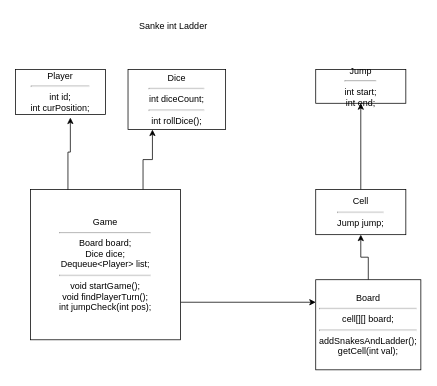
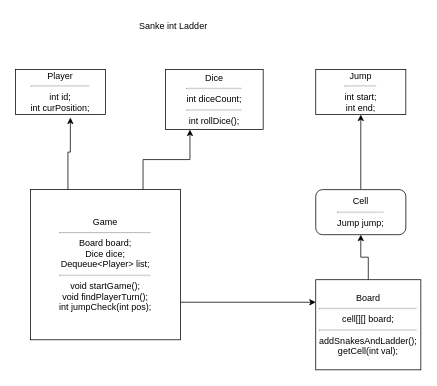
node "Jumpint start; int end;": size 90x34 -> 90x45
node "Diceint diceCount; int rollDice();": moved (177, 99) -> (214, 99)
node "CellJump jump;": shape rectangle -> rounded rectangle
